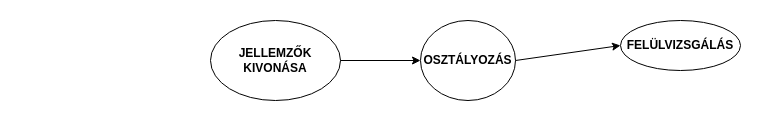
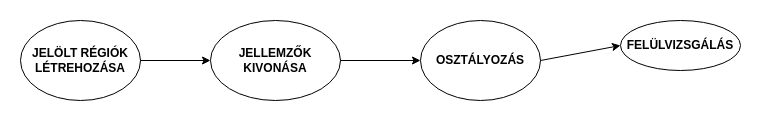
node "JELÖLT RÉGIÓK LÉTREHOZÁSA": added
edge "JELÖLT RÉGIÓK LÉTREHOZÁSA" -> "JELLEMZŐK KIVONÁSA": added
node "OSZTÁLYOZÁS": size 95x80 -> 120x80
